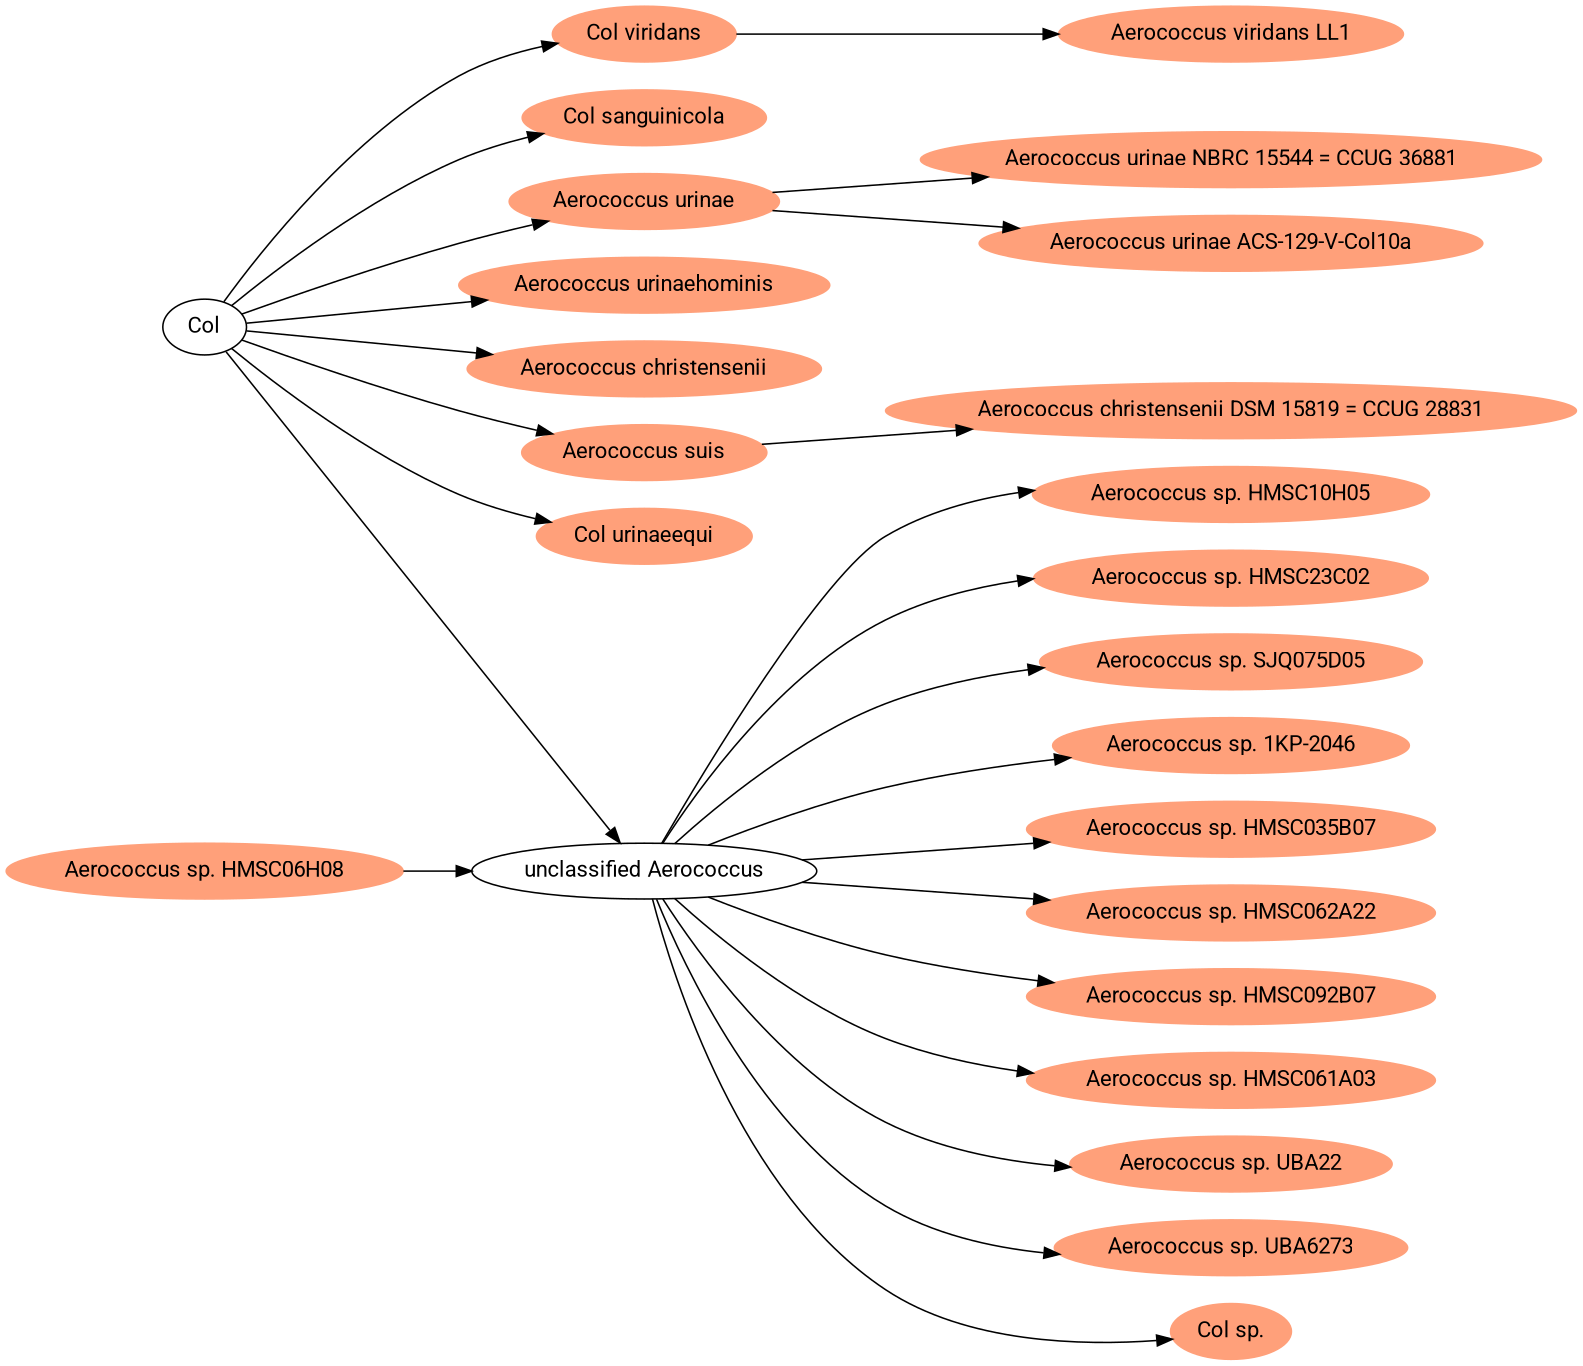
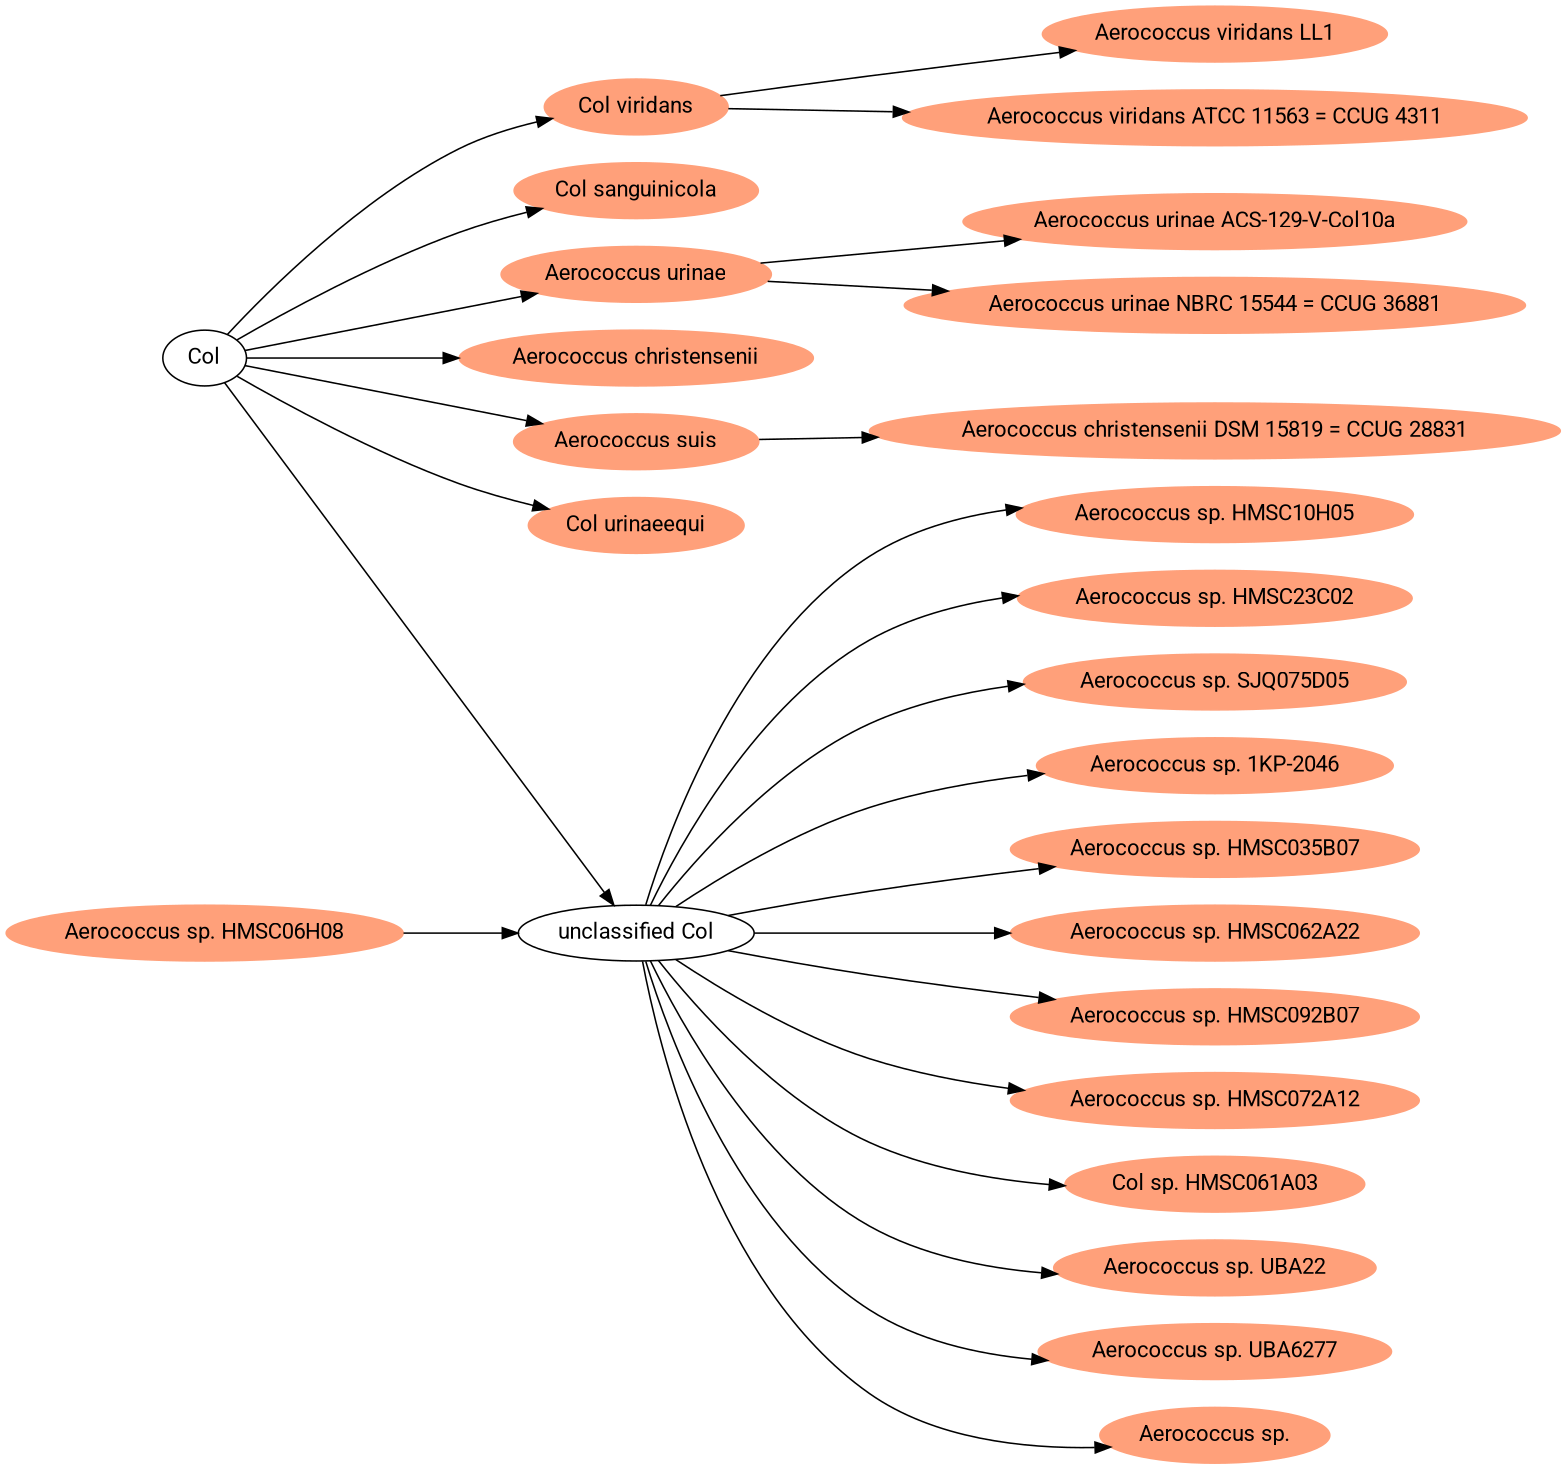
node "Aerococcus viridans ATCC 11563 = CCUG 4311": added
node "Aerococcus urinaehominis": removed
node "unclassified Aerococcus": label "unclassified Aerococcus" -> "unclassified Col"
node "Aerococcus sp. HMSC061A03": label "Aerococcus sp. HMSC061A03" -> "Col sp. HMSC061A03"
node "Aerococcus sp. HMSC072A12": added
node "Aerococcus sp. UBA6273": label "Aerococcus sp. UBA6273" -> "Aerococcus sp. UBA6277"
node "Col sp.": label "Col sp." -> "Aerococcus sp."
